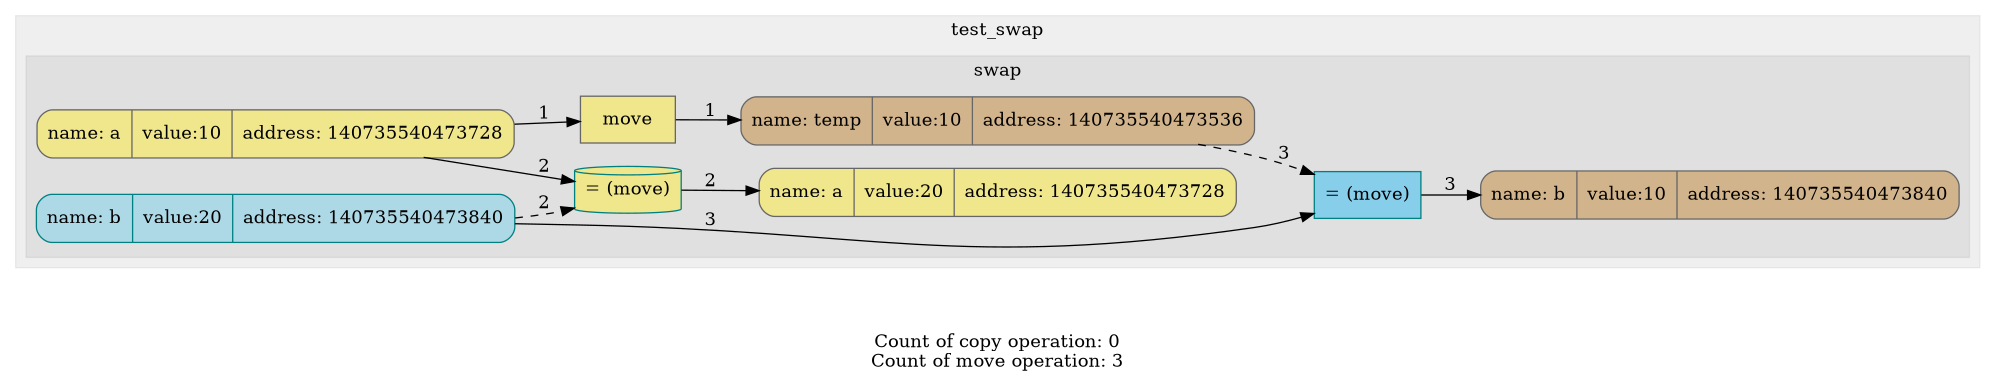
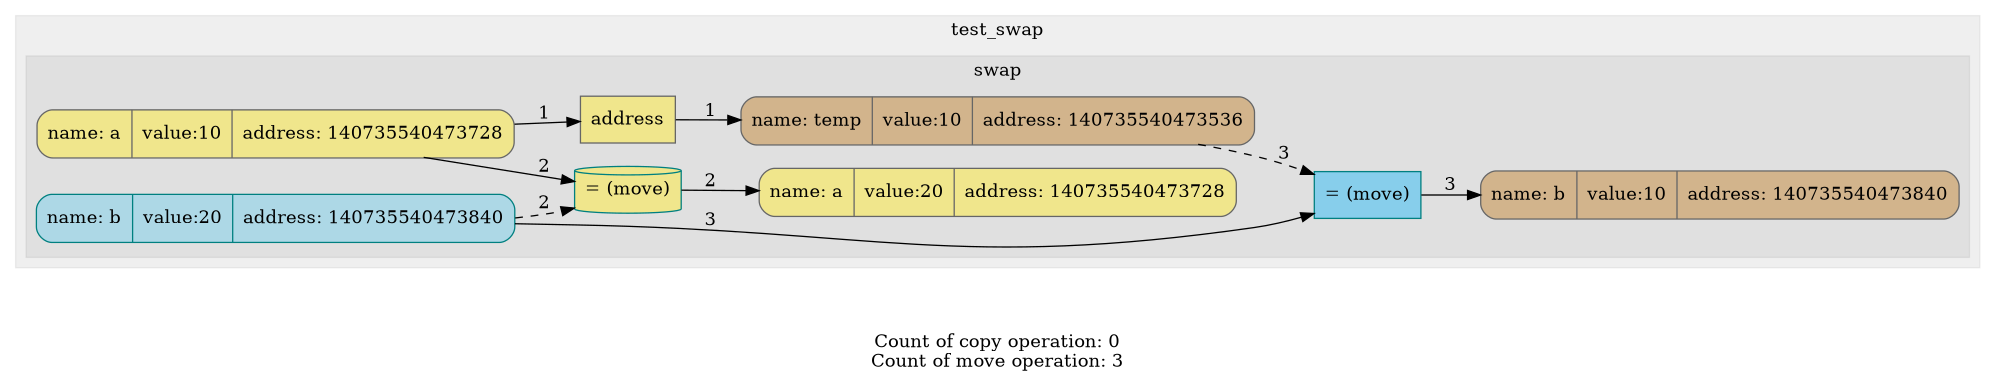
node "move": label "move" -> "address"
